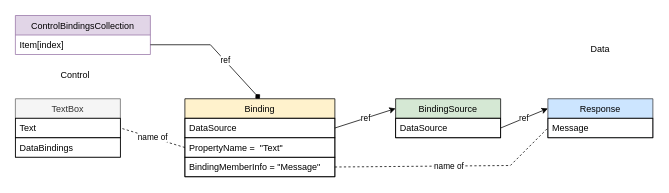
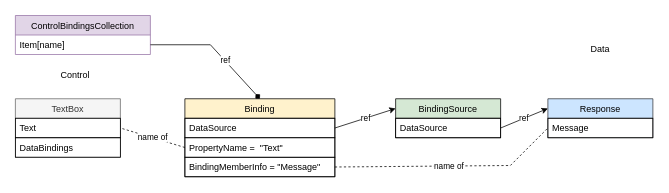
node "Item[index]": label "Item[index]" -> "Item[name]"
